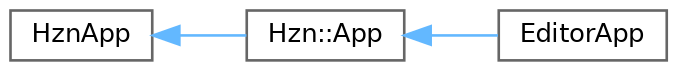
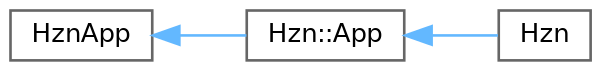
node "EditorApp": label "EditorApp" -> "Hzn"
